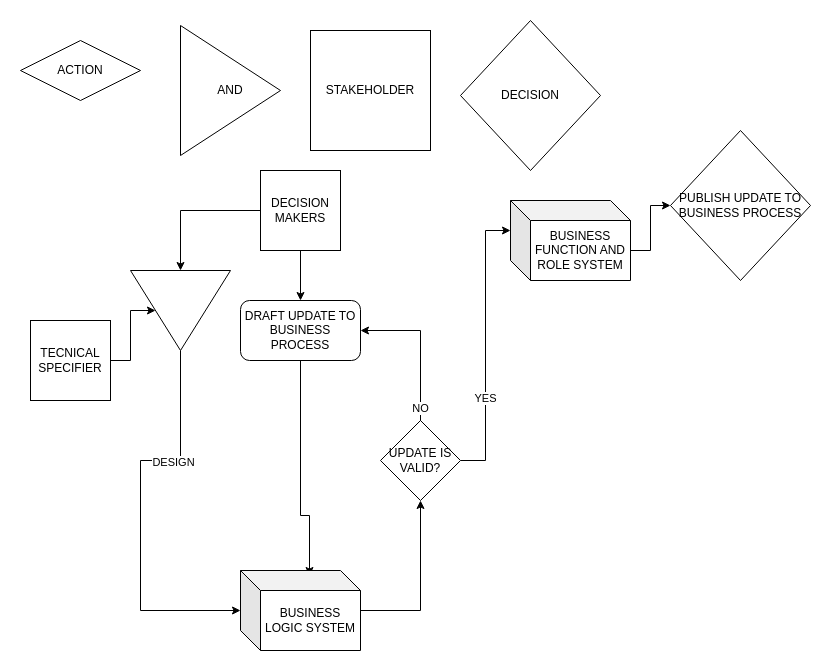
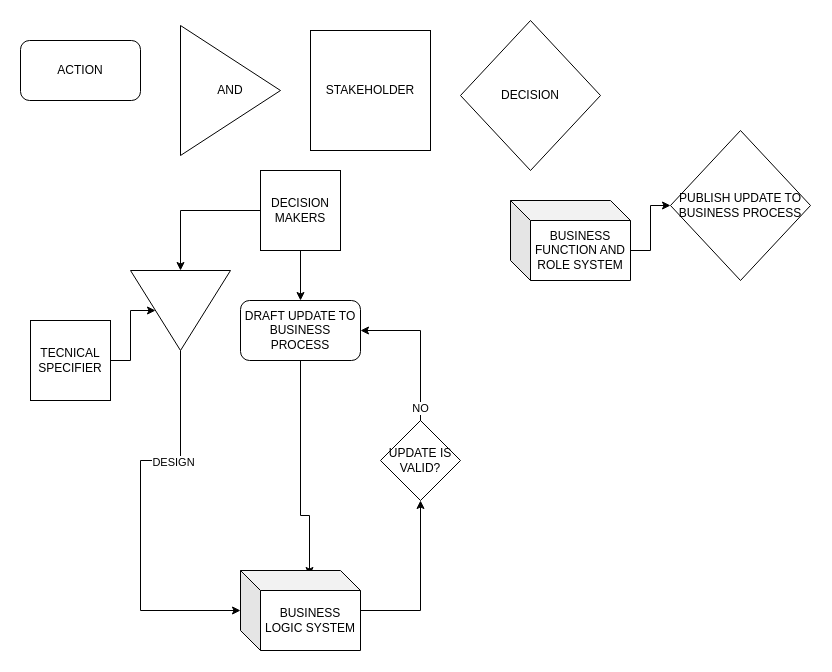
node "ACTION": shape diamond -> rounded rectangle
edge "UPDATE IS VALID?" -> "BUSINESS FUNCTION AND ROLE SYSTEM": removed, label "YES"
